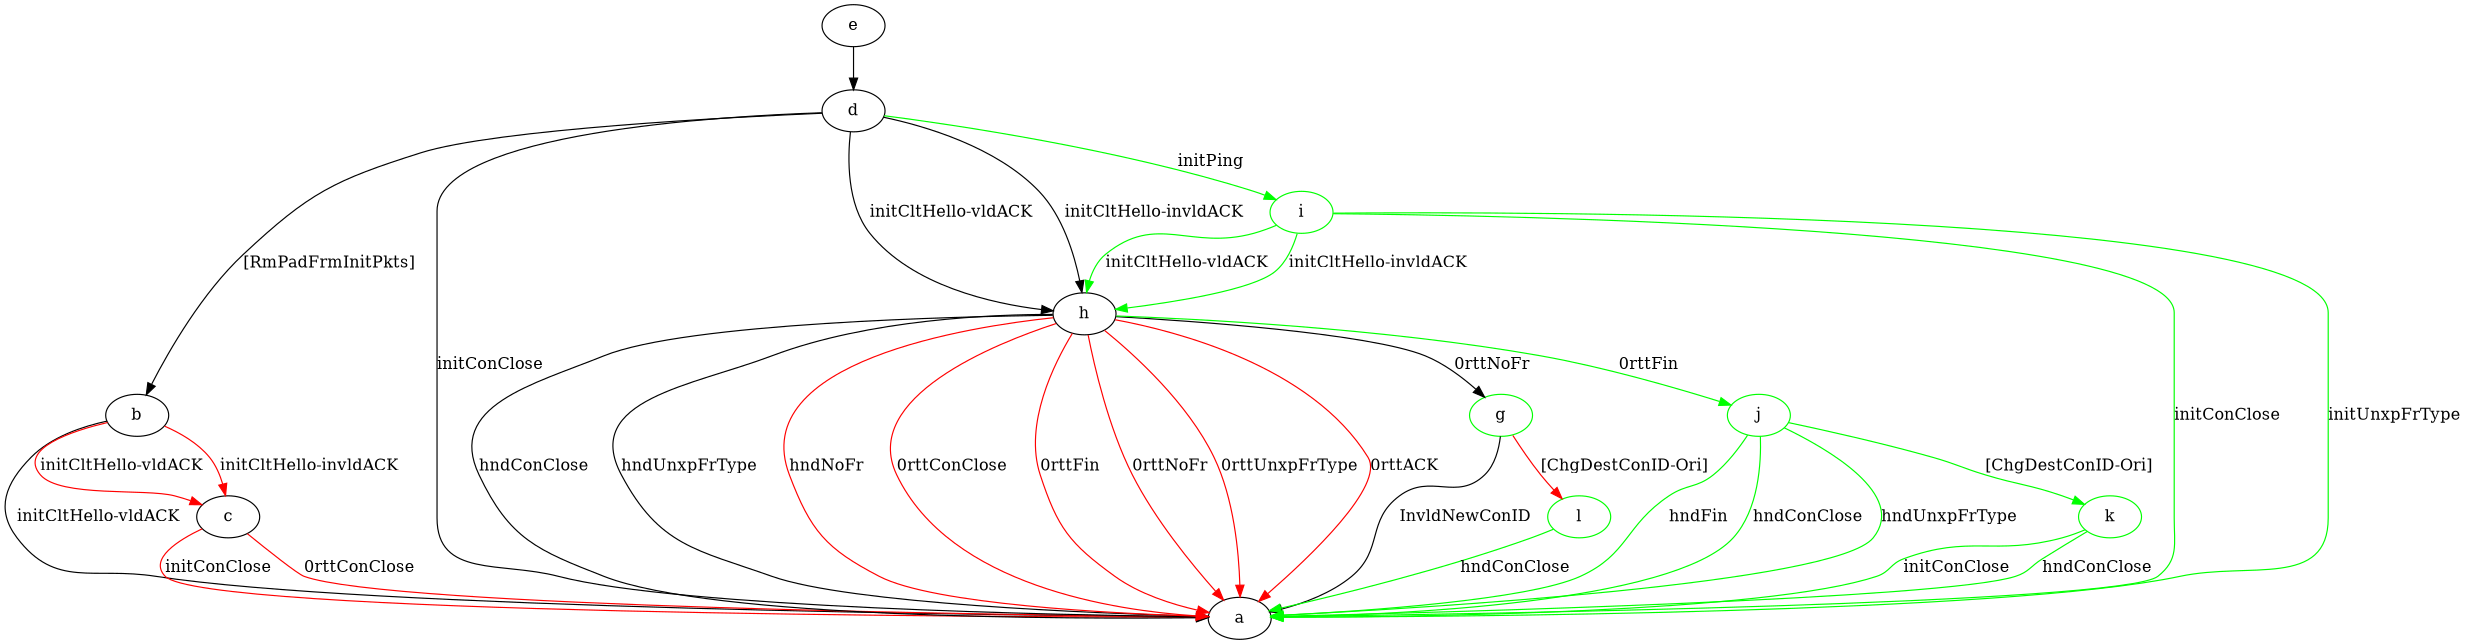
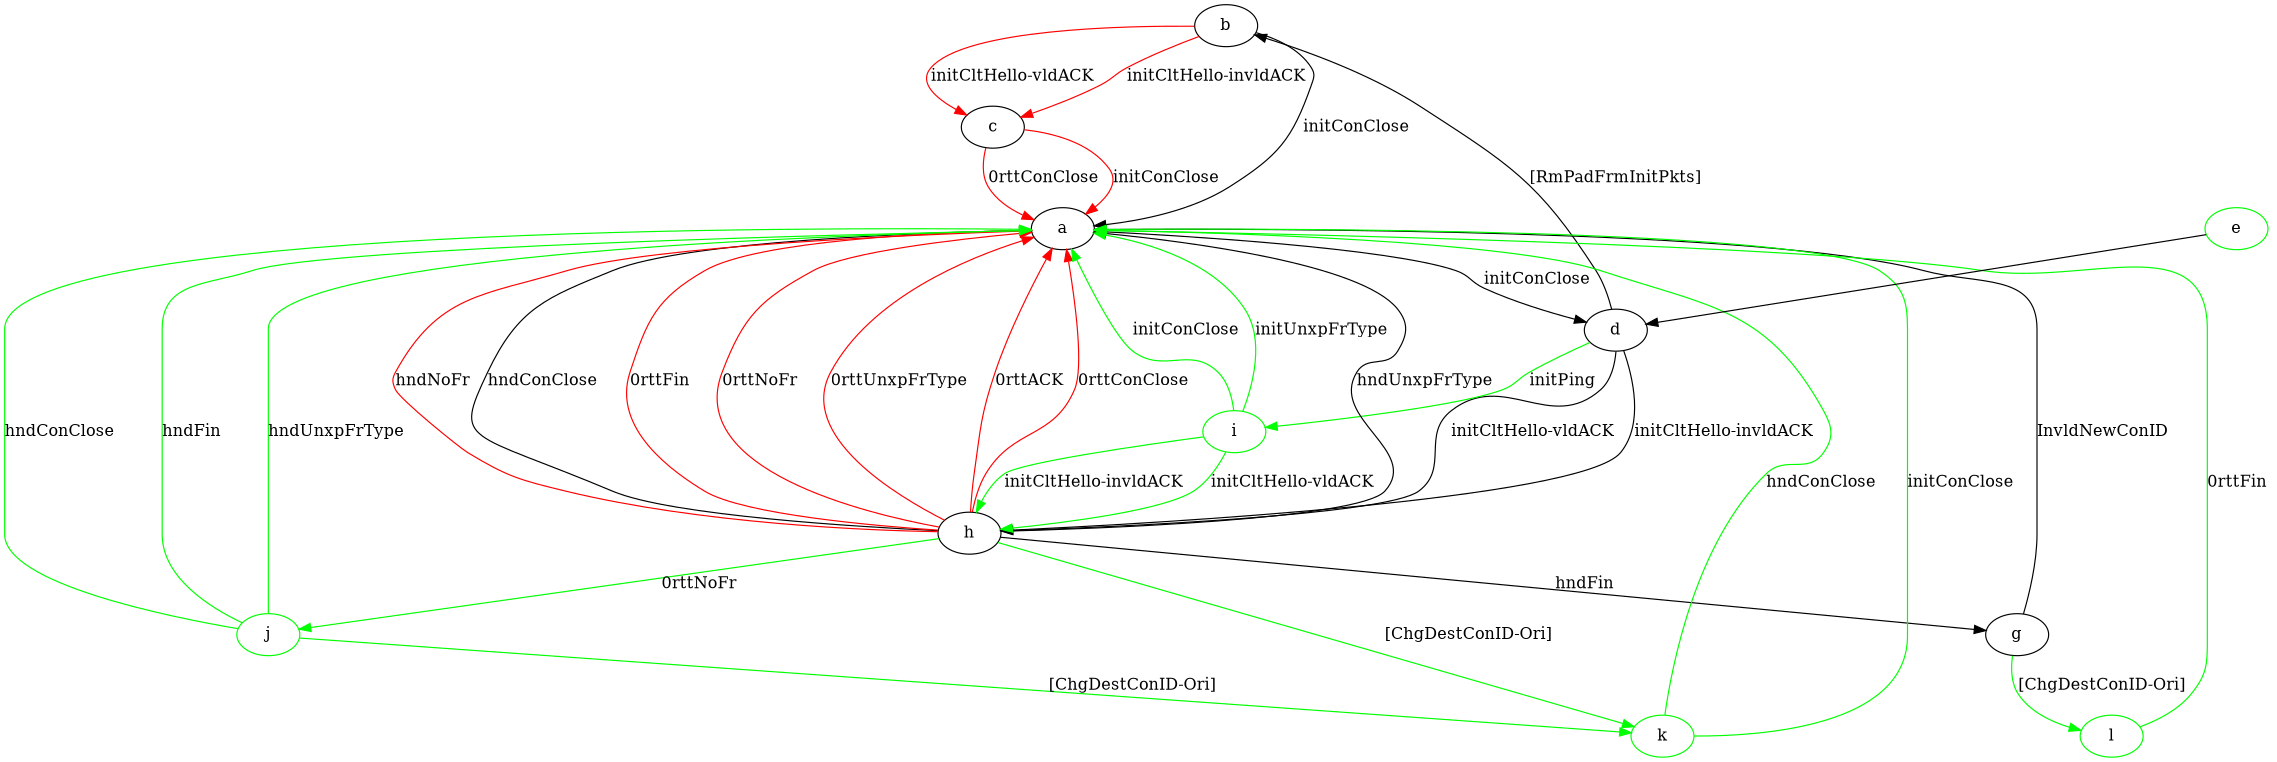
node "e": color black -> green
edge "h" -> "g": label "0rttNoFr " -> "hndFin "
edge "h" -> "j": label "0rttFin " -> "0rttNoFr "
node "g": color green -> black
edge "g" -> "l": color red -> green
edge "b" -> "a": label "initCltHello-vldACK " -> "initConClose "
edge "d" -> "a": reversed
edge "l" -> "a": label "hndConClose " -> "0rttFin "
edge "h" -> "k": added, label "[ChgDestConID-Ori]"
